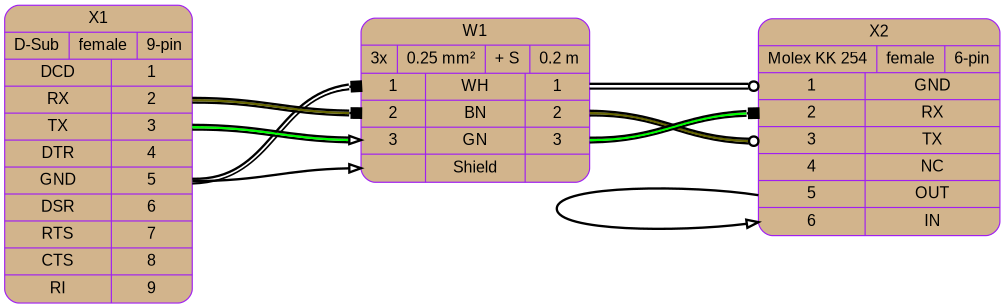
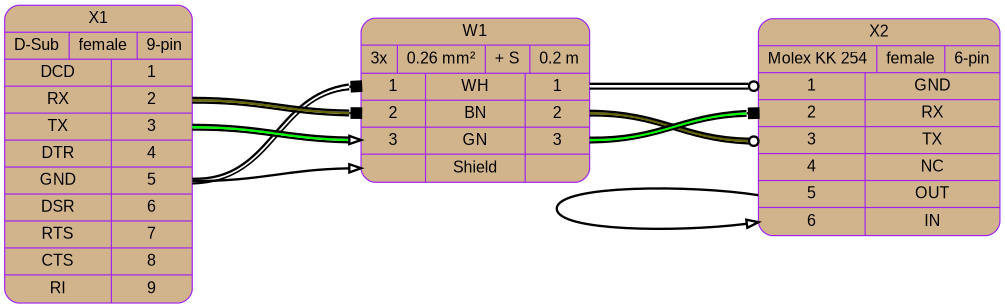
node "W1": text "0.25 mm²" -> "0.26 mm²"
